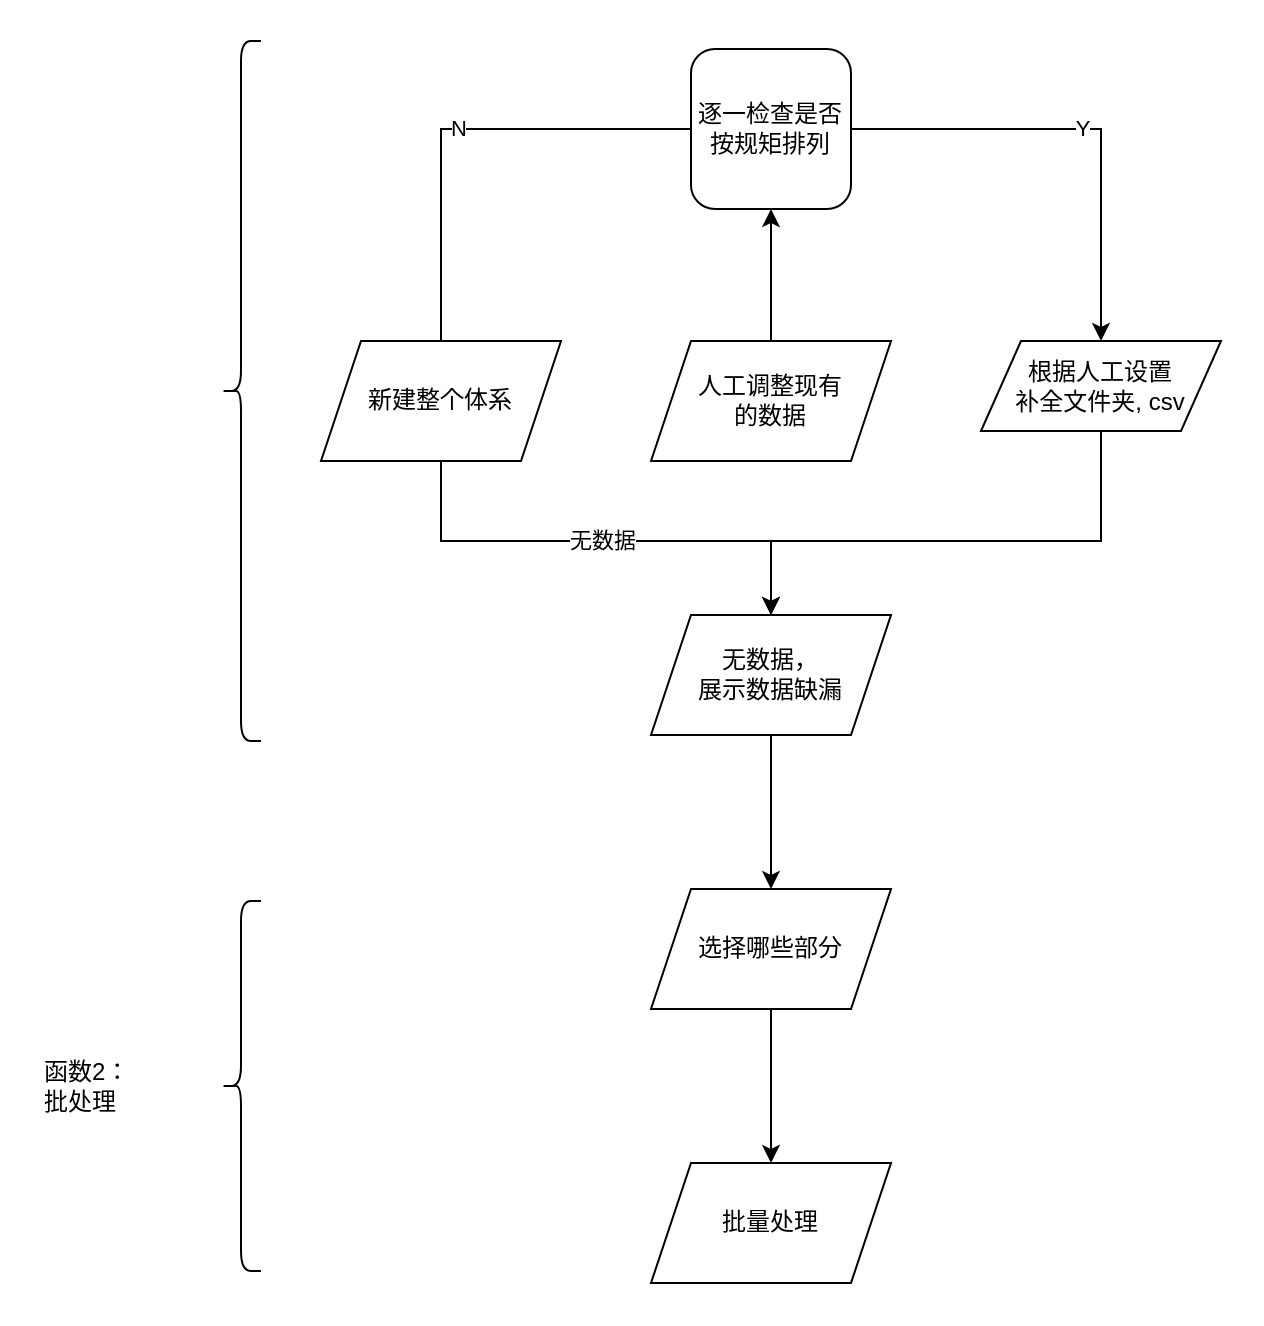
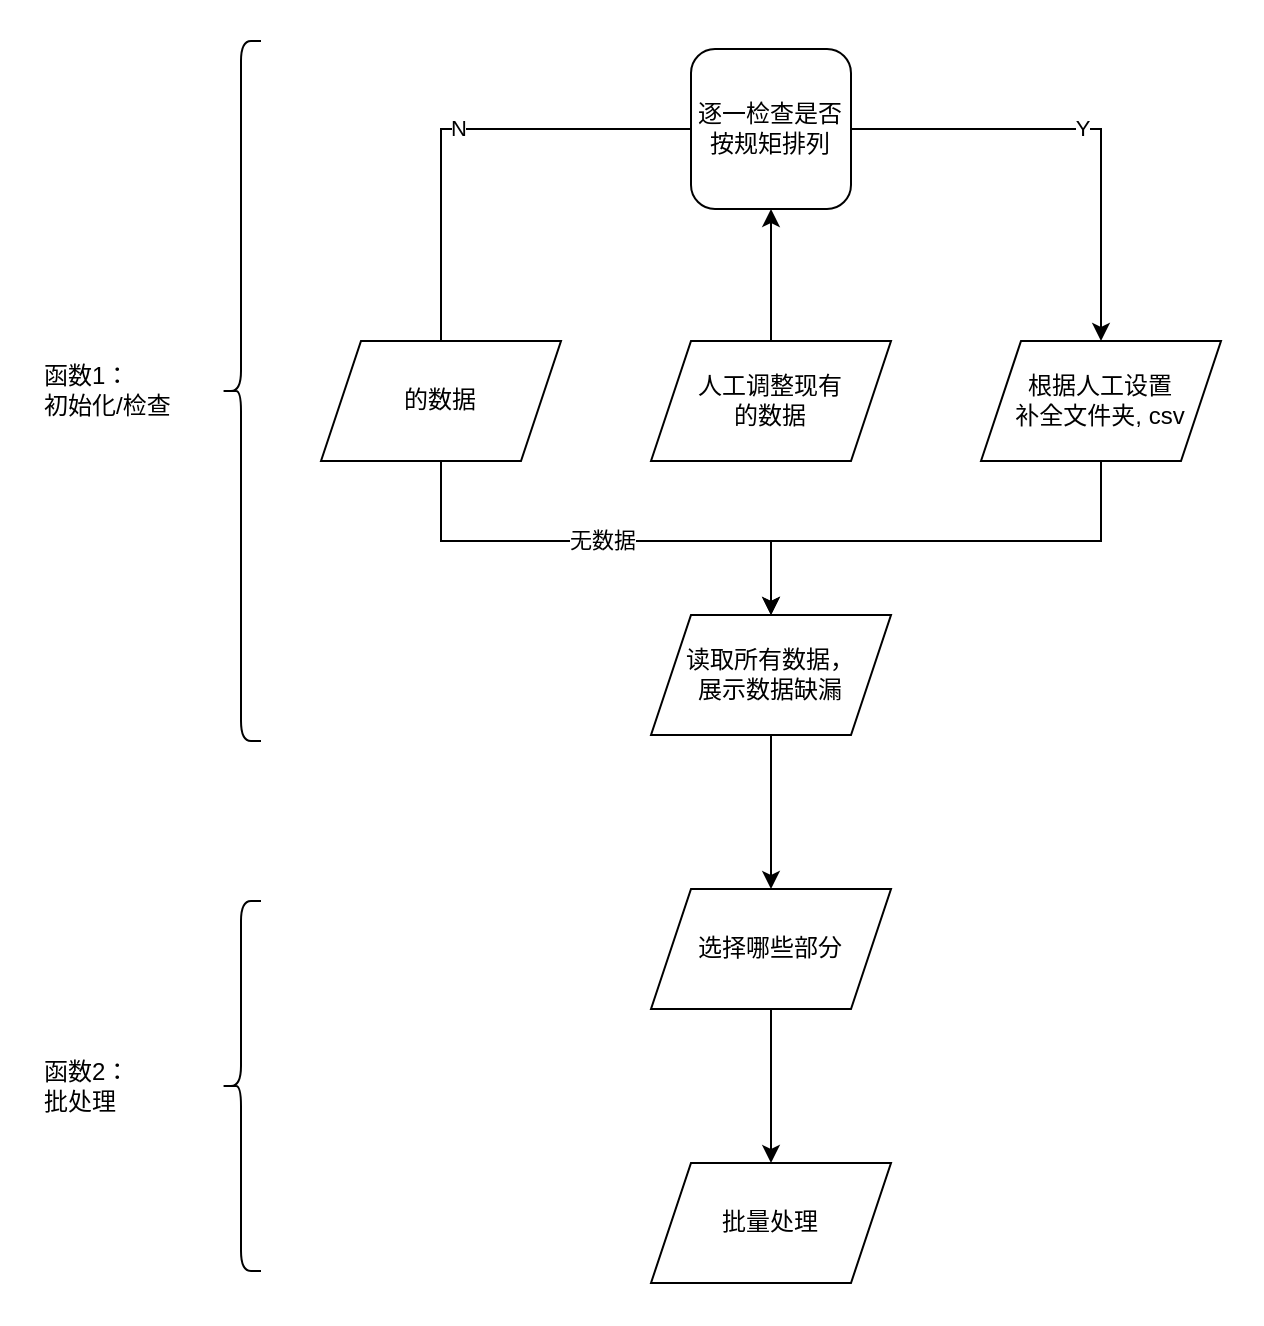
node "根据人工设置 补全文件夹, csv": size 240x90 -> 240x120
node "函数1： 初始化/检查": added
node "新建整个体系": label "新建整个体系" -> "的数据"
node "无数据， 展示数据缺漏": label "无数据， 展示数据缺漏" -> "读取所有数据， 展示数据缺漏"
